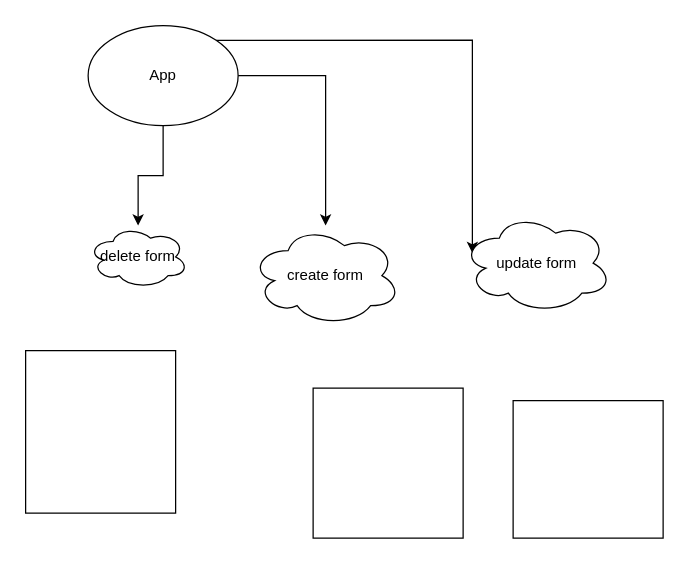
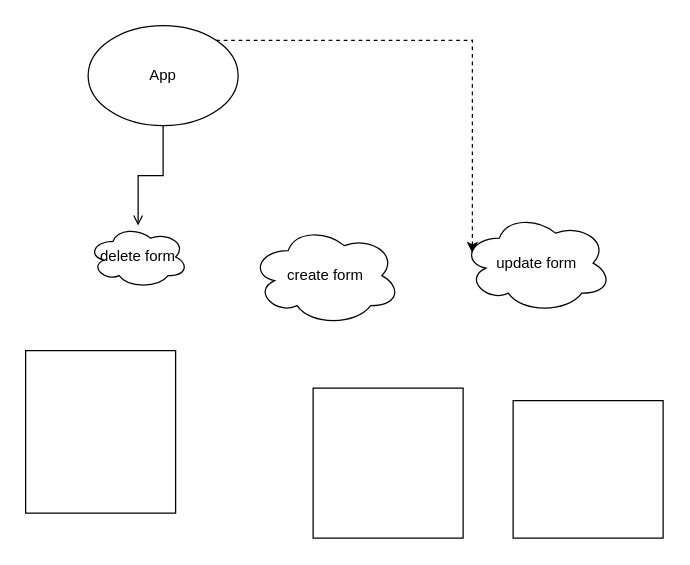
edge "App" -> "update form": style solid -> dashed
edge "App" -> "create form": removed
edge "App" -> "delete form": arrowhead classic -> open
